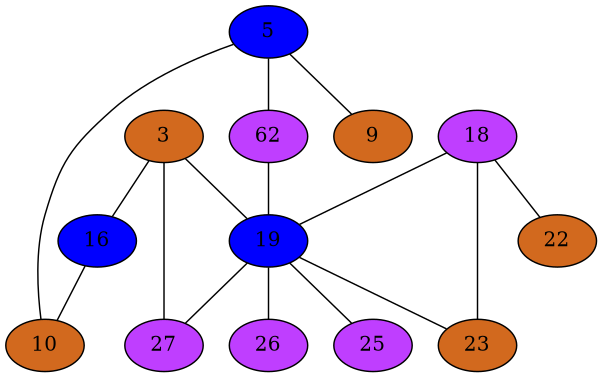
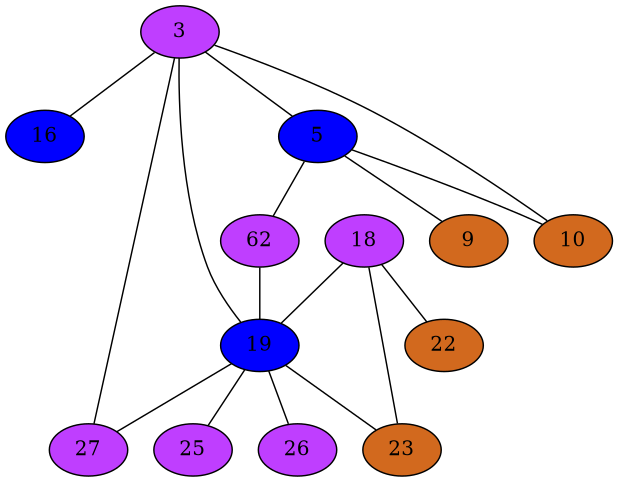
edge "3" -- "5": added
node "3": fillcolor chocolate -> darkorchid1
edge "16" -- "10": now "3" -- "10"
